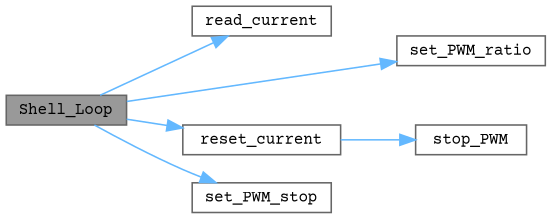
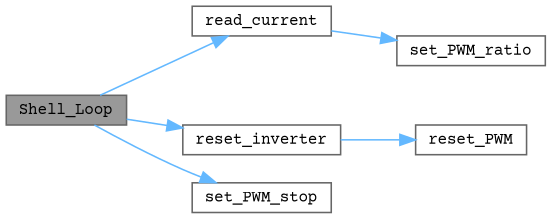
edge "Shell_Loop" -> "set_PWM_ratio": now "read_current" -> "set_PWM_ratio"
node "reset_current": label "reset_current" -> "reset_inverter"
node "stop_PWM": label "stop_PWM" -> "reset_PWM"
